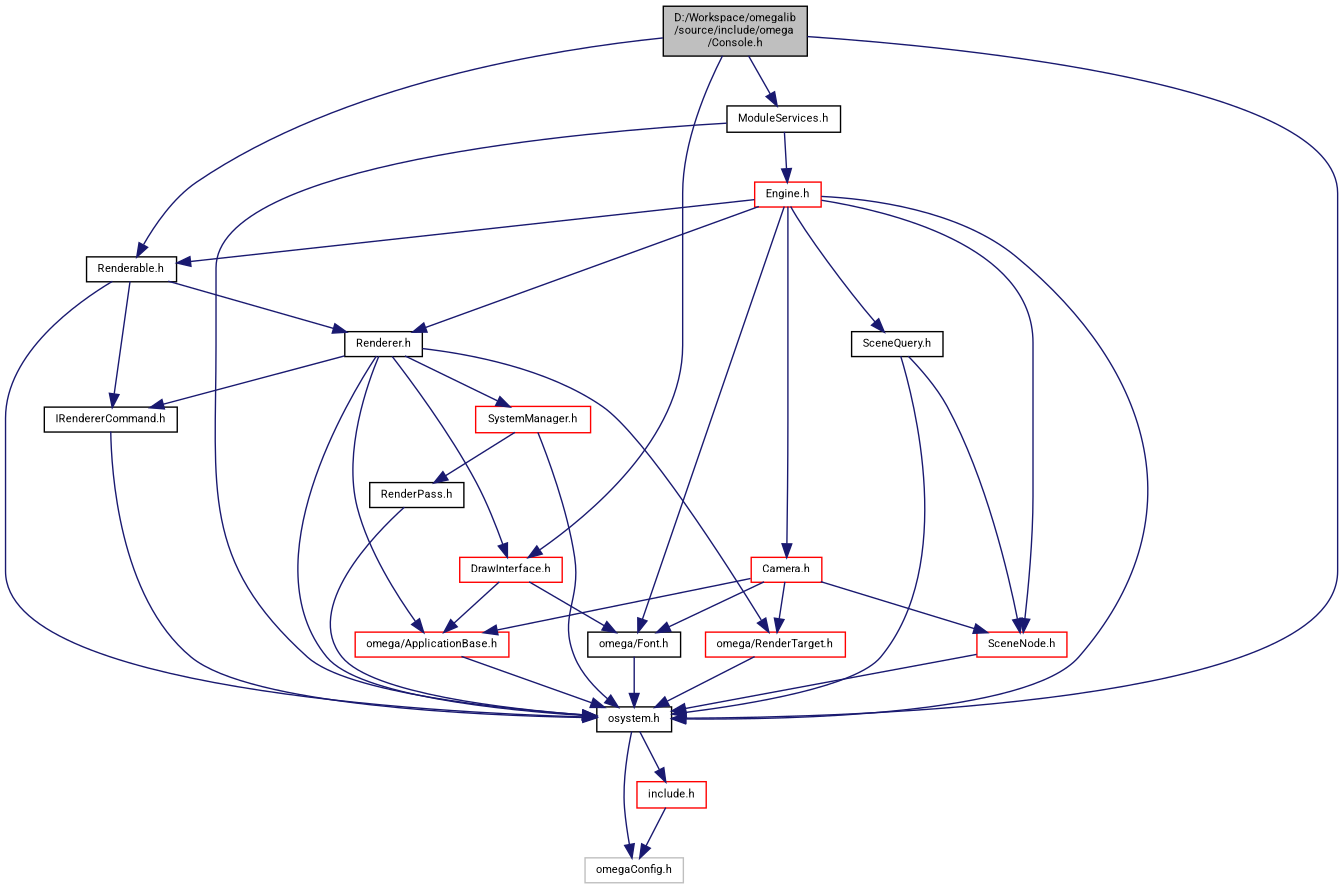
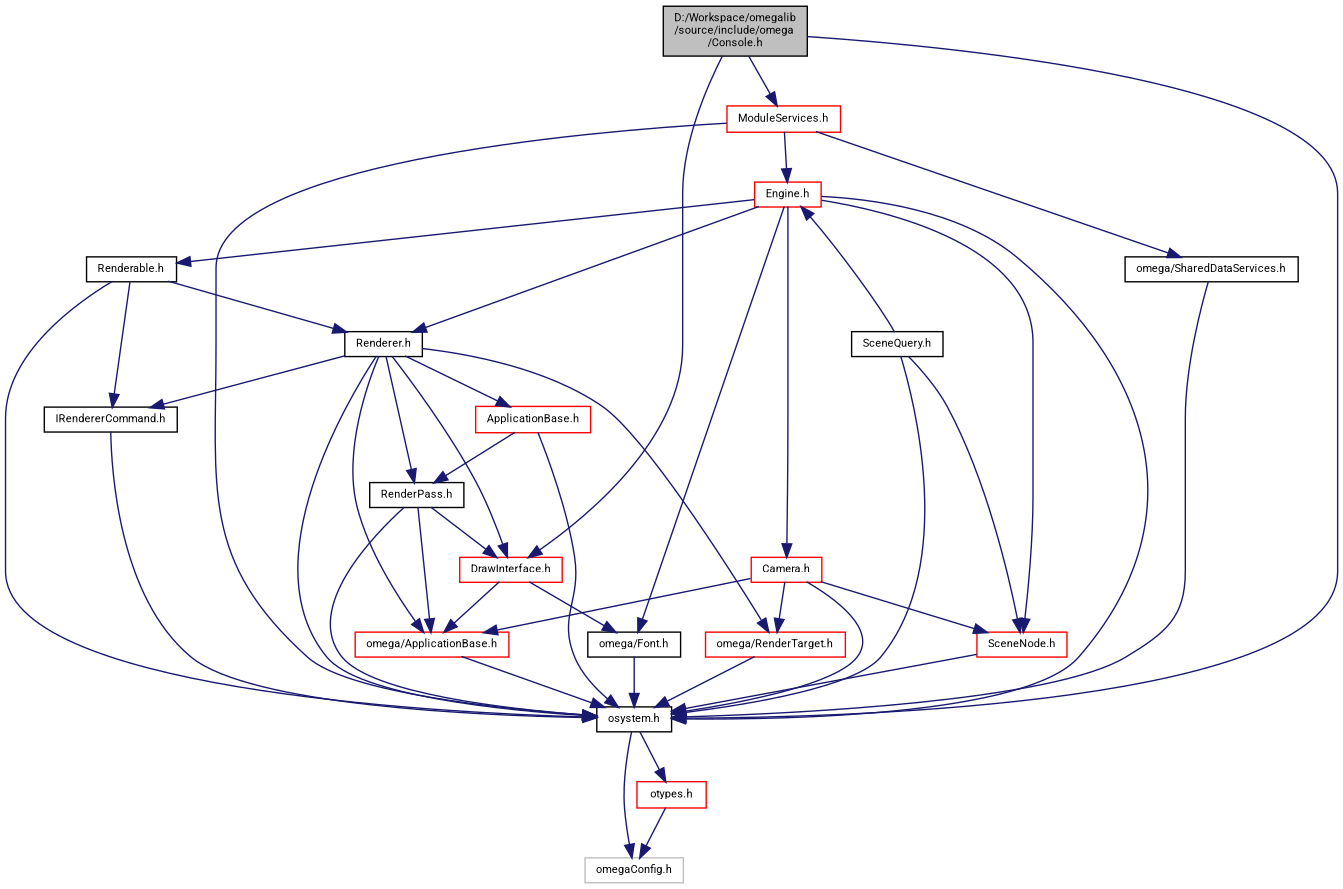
edge "D:/Workspace/omegalib /source/include/omega /Console.h" -> "Renderable.h": removed
node "ModuleServices.h": color black -> red
edge "Engine.h" -> "SceneQuery.h": reversed
node "omega/SharedDataServices.h": added
edge "Renderer.h" -> "RenderPass.h": added
node "SystemManager.h": label "SystemManager.h" -> "ApplicationBase.h"
edge "RenderPass.h" -> "DrawInterface.h": added
edge "RenderPass.h" -> "omega/ApplicationBase.h": added
edge "Camera.h" -> "omega/Font.h": now "Camera.h" -> "osystem.h"
node "include.h": label "include.h" -> "otypes.h"
